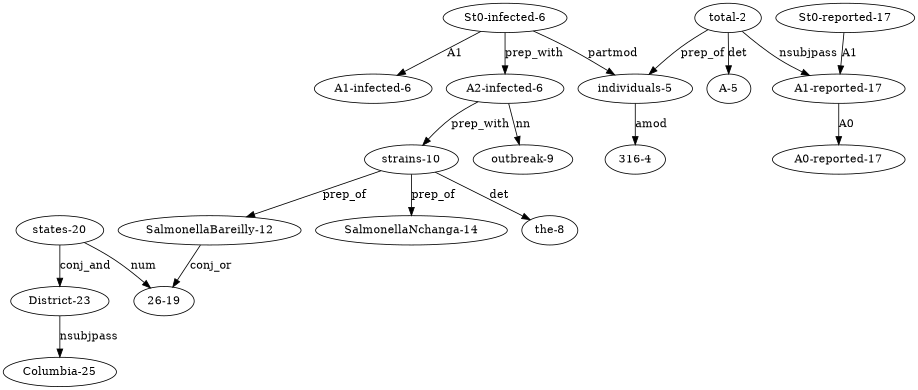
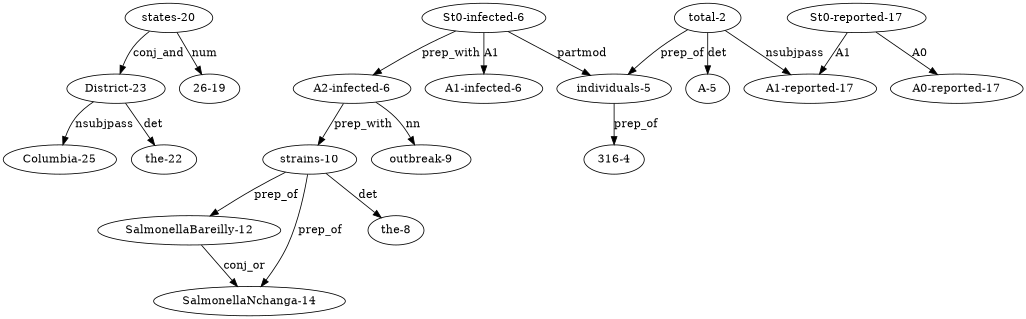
edge "A1-reported-17" -> "A0-reported-17": now "St0-reported-17" -> "A0-reported-17"
edge "individuals-5" -> "316-4": label "amod" -> "prep_of"
node "the-22": added
edge "SalmonellaBareilly-12" -> "26-19": now "SalmonellaBareilly-12" -> "SalmonellaNchanga-14"
